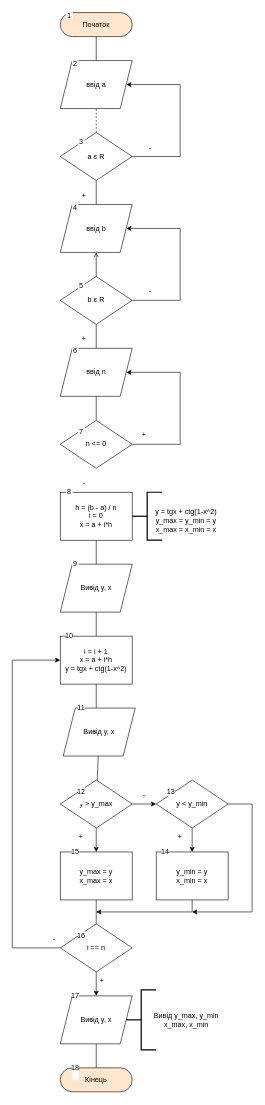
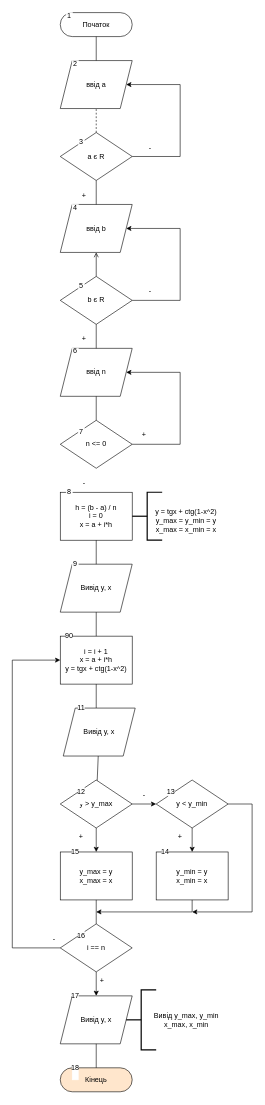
node "Початок": fillcolor #ffe6cc -> #ffffff
node "10": label "10" -> "90"
